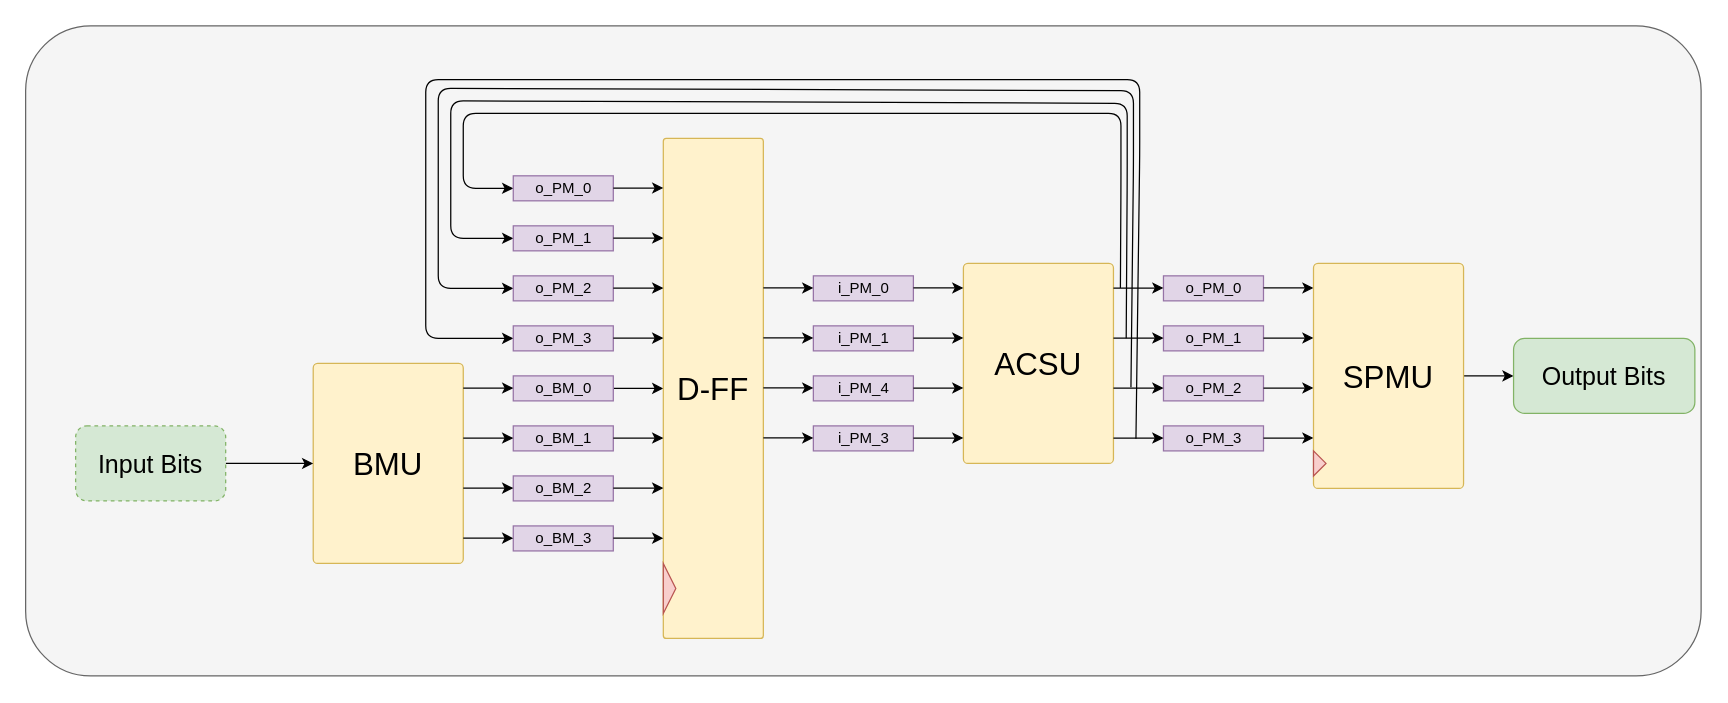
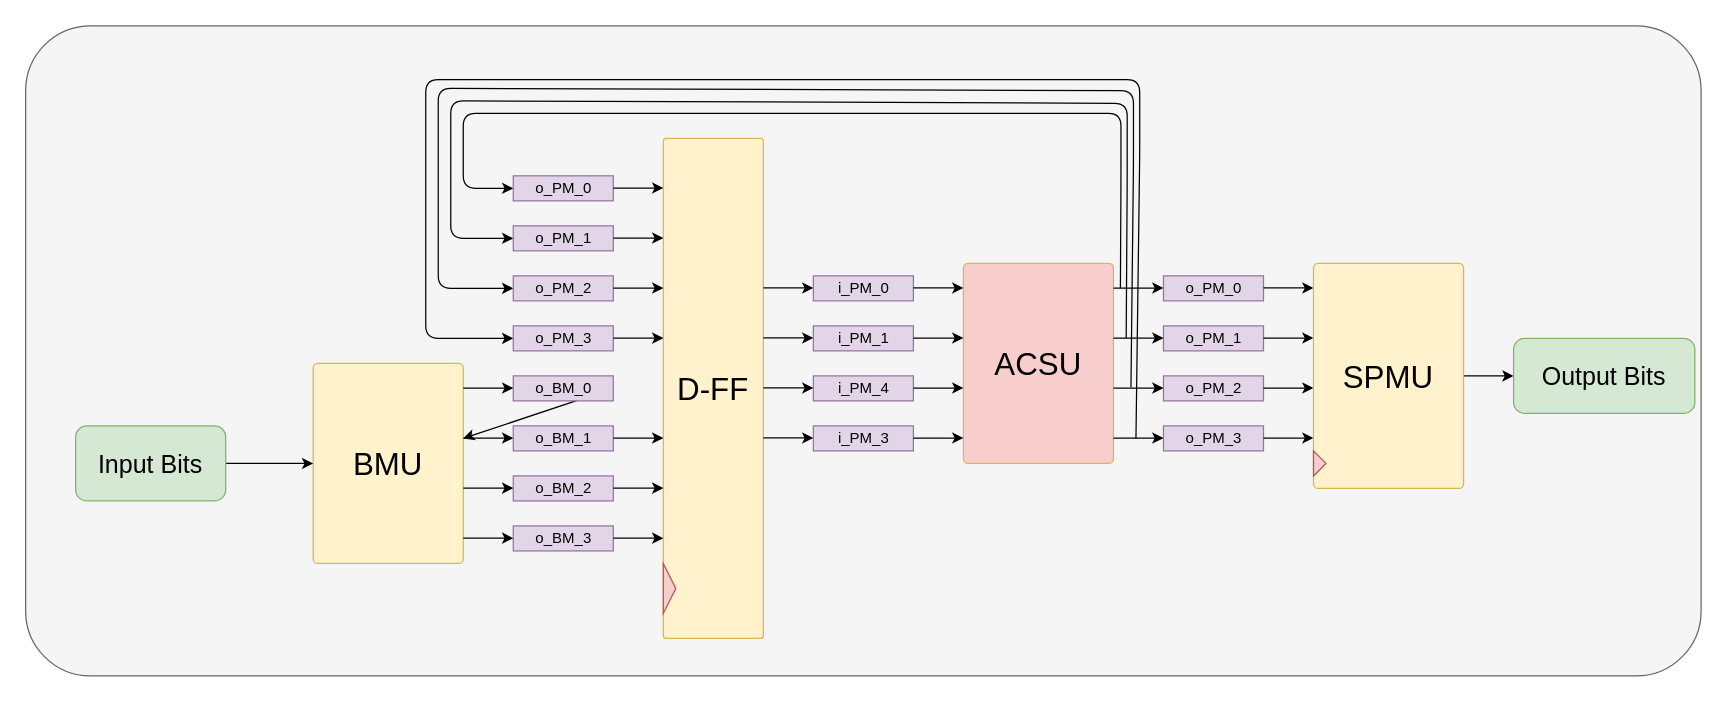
node "ACSU": fillcolor #fff2cc -> #f8cecc
edge "o_BM_0" -> "D-FF": now "o_BM_0" -> "BMU"
node "Input Bits": style dashed -> solid
